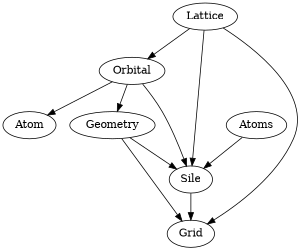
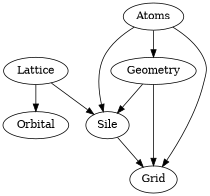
edge "Orbital" -> "Geometry": now "Atoms" -> "Geometry"
edge "Orbital" -> "Sile": removed
node "Atom": removed
edge "Lattice" -> "Grid": now "Atoms" -> "Grid"
